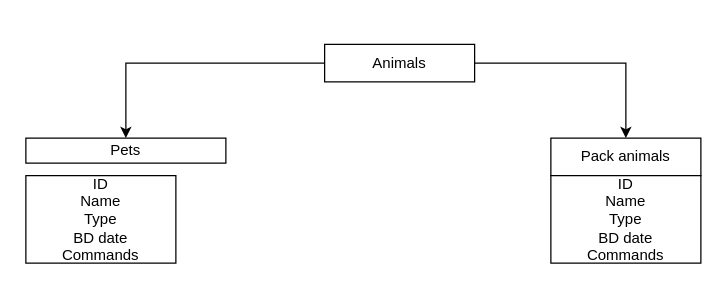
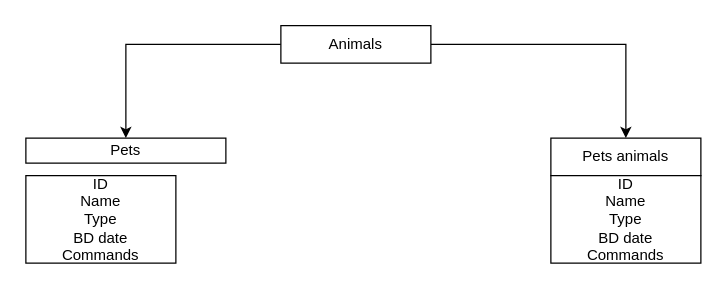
node "Animals": moved (399, 63) -> (356, 44)
node "Pack animals": label "Pack animals" -> "Pets animals"
